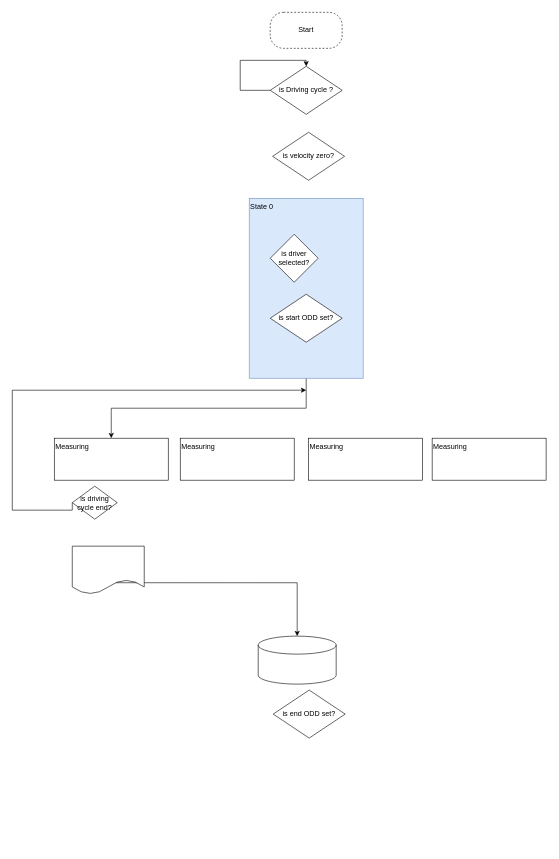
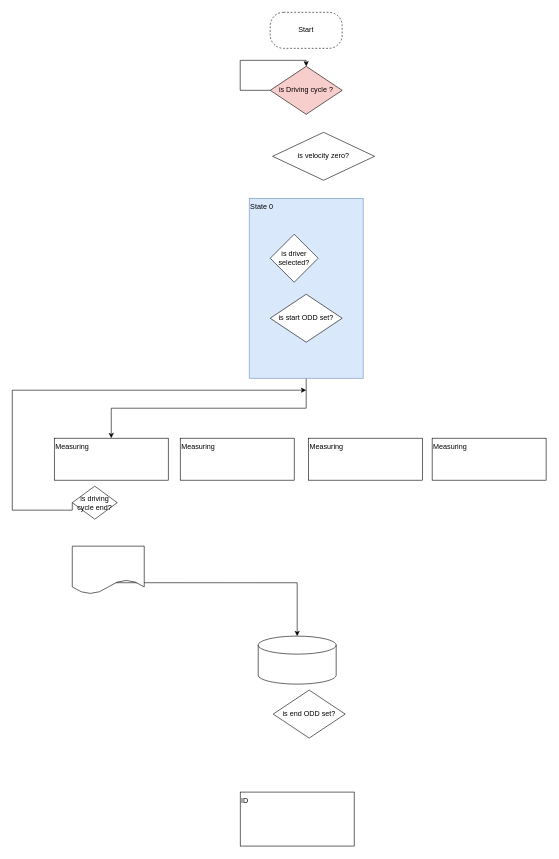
node "is Driving cycle ?": fillcolor #ffffff -> #f8cecc
node "is velocity zero?": size 72x48 -> 102x48
node "ID": added
